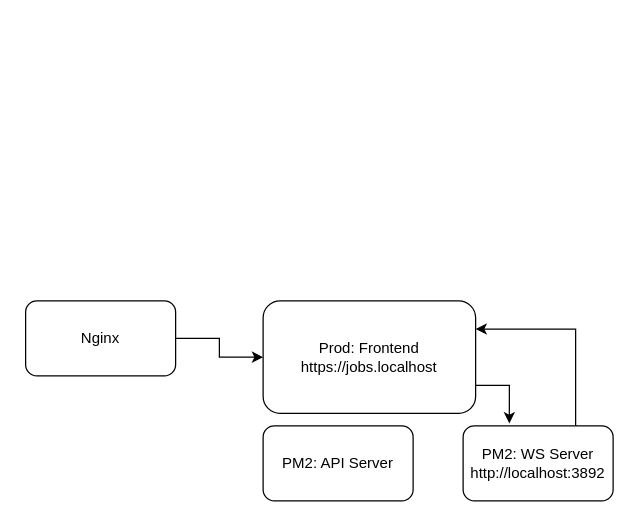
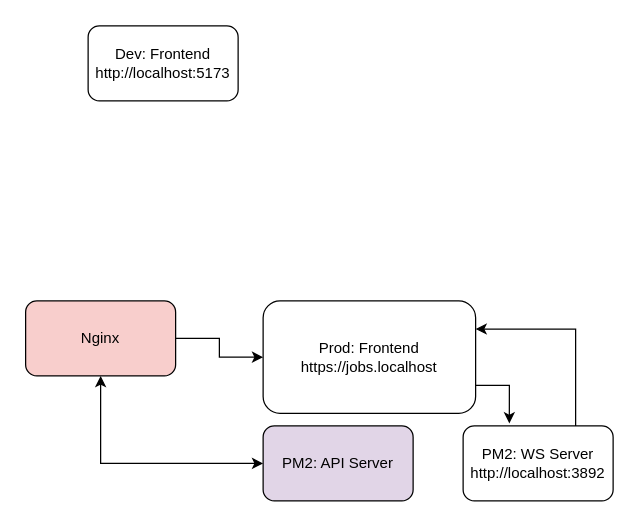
node "Dev: Frontend http://localhost:5173": added
node "Nginx": fillcolor #ffffff -> #f8cecc
edge "Nginx" -- "PM2: API Server": added
node "PM2: API Server": fillcolor #ffffff -> #e1d5e7
